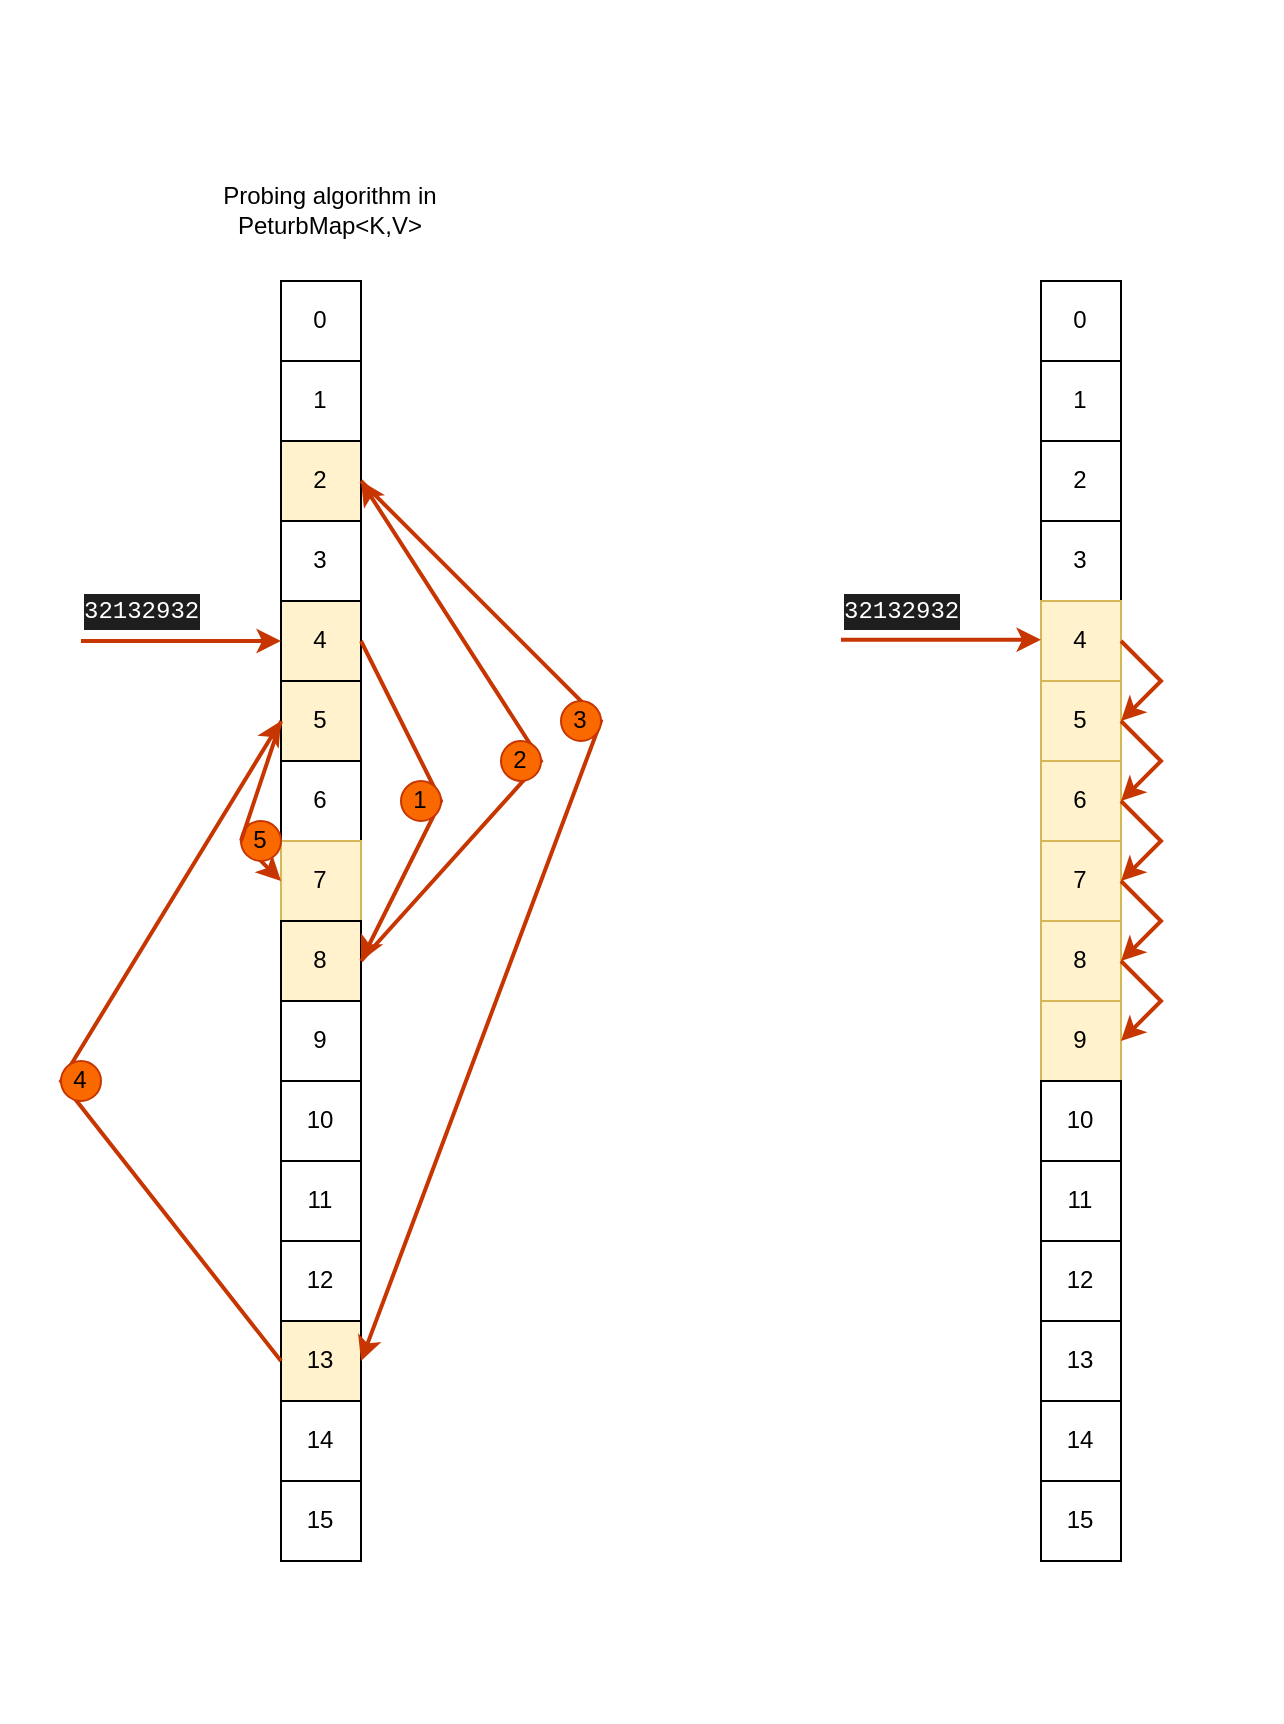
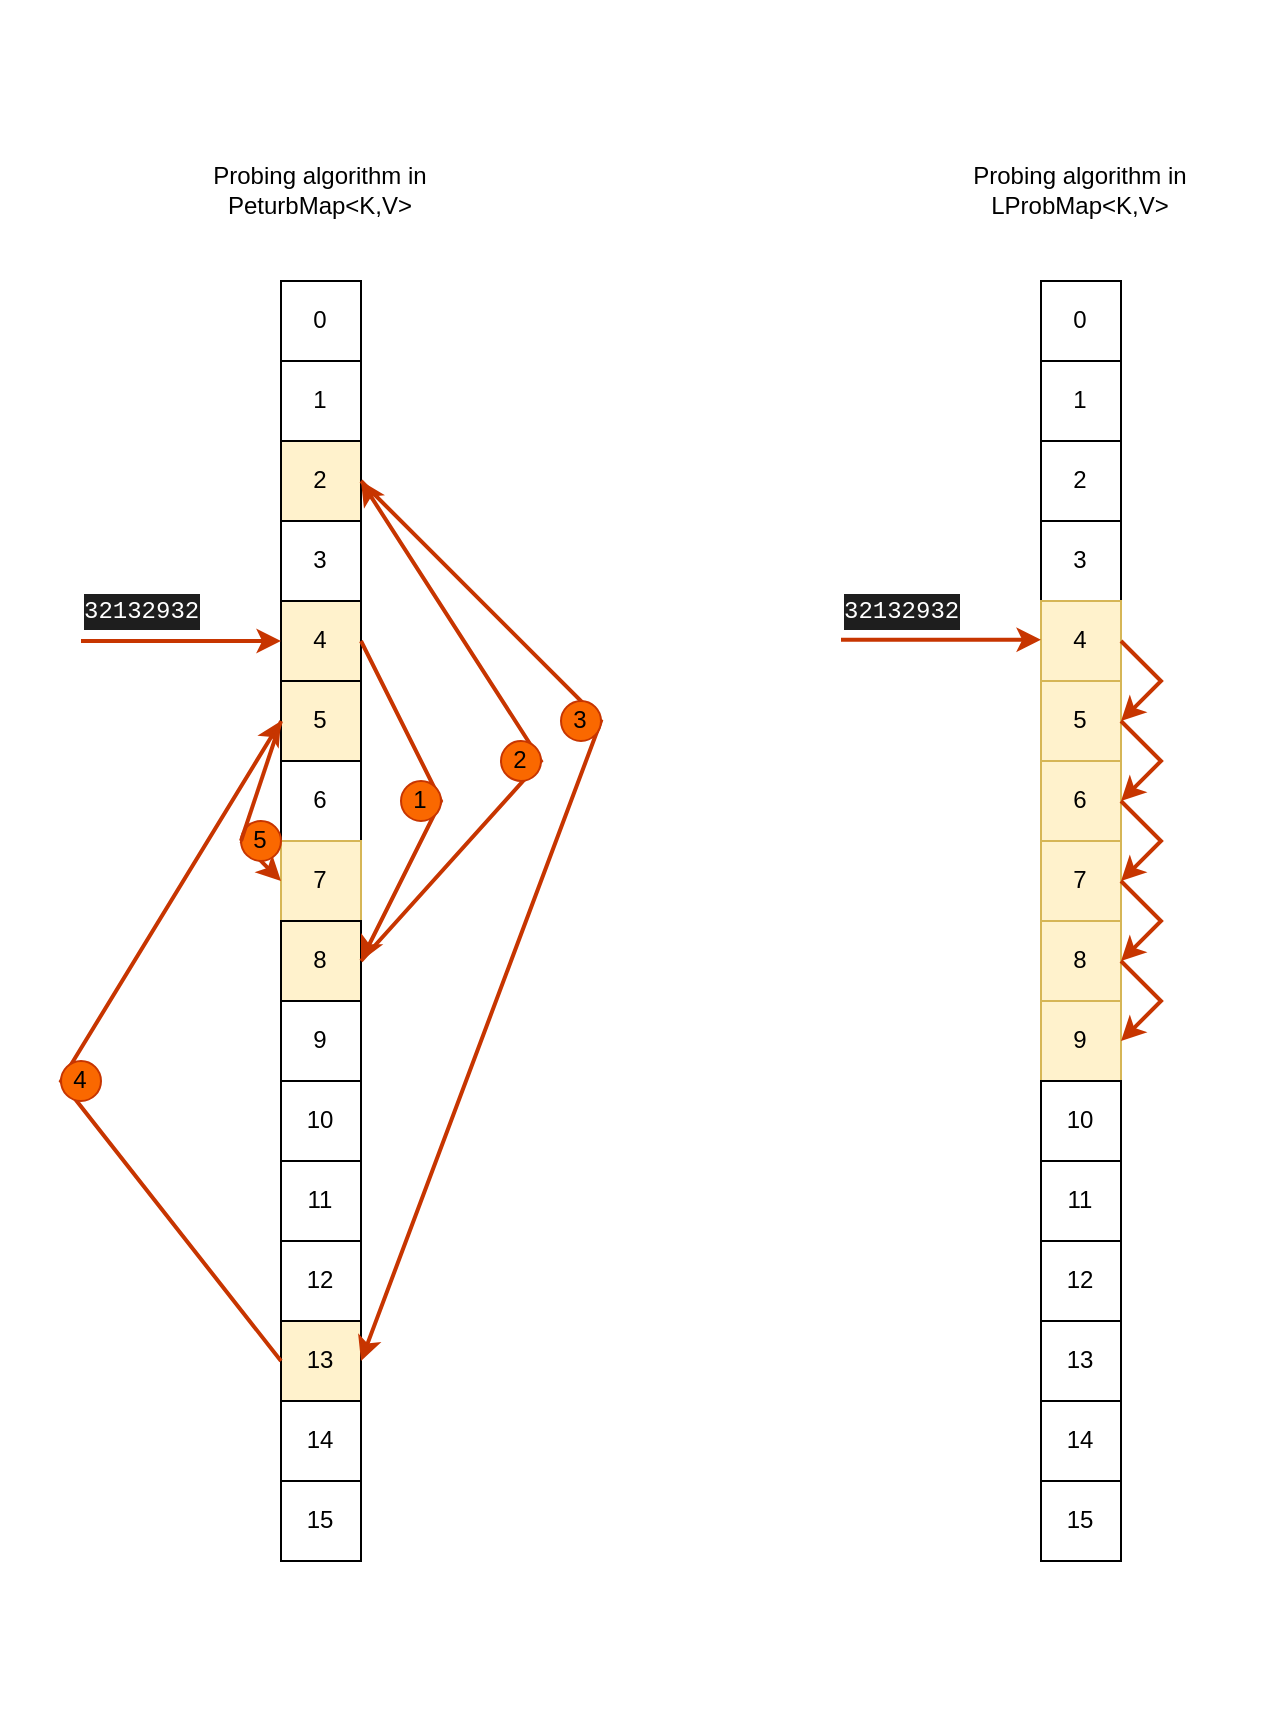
node "Probing algorithm in LProbMap<K,V>": added
node "Probing algorithm in PeturbMap<K,V>": moved (331, 211) -> (321, 191)
